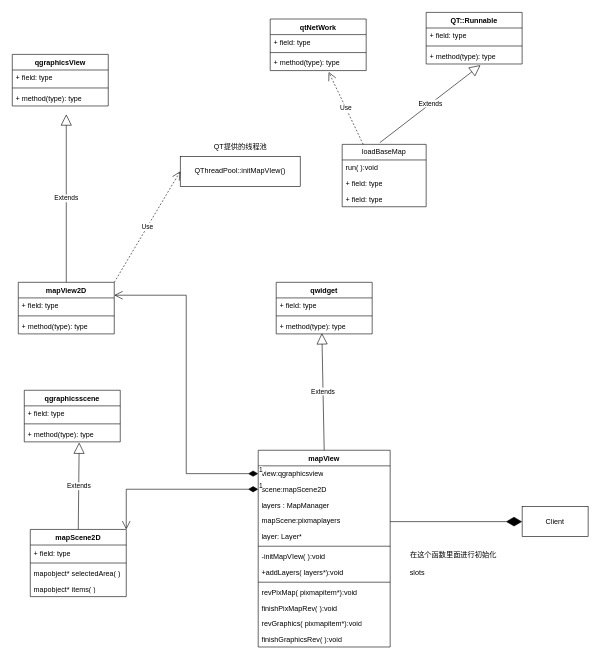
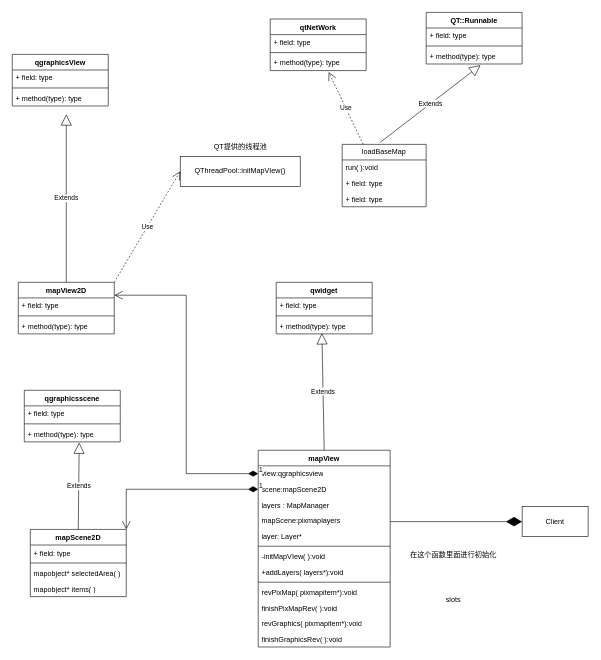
node "slots": moved (417, 573) -> (453, 600)
